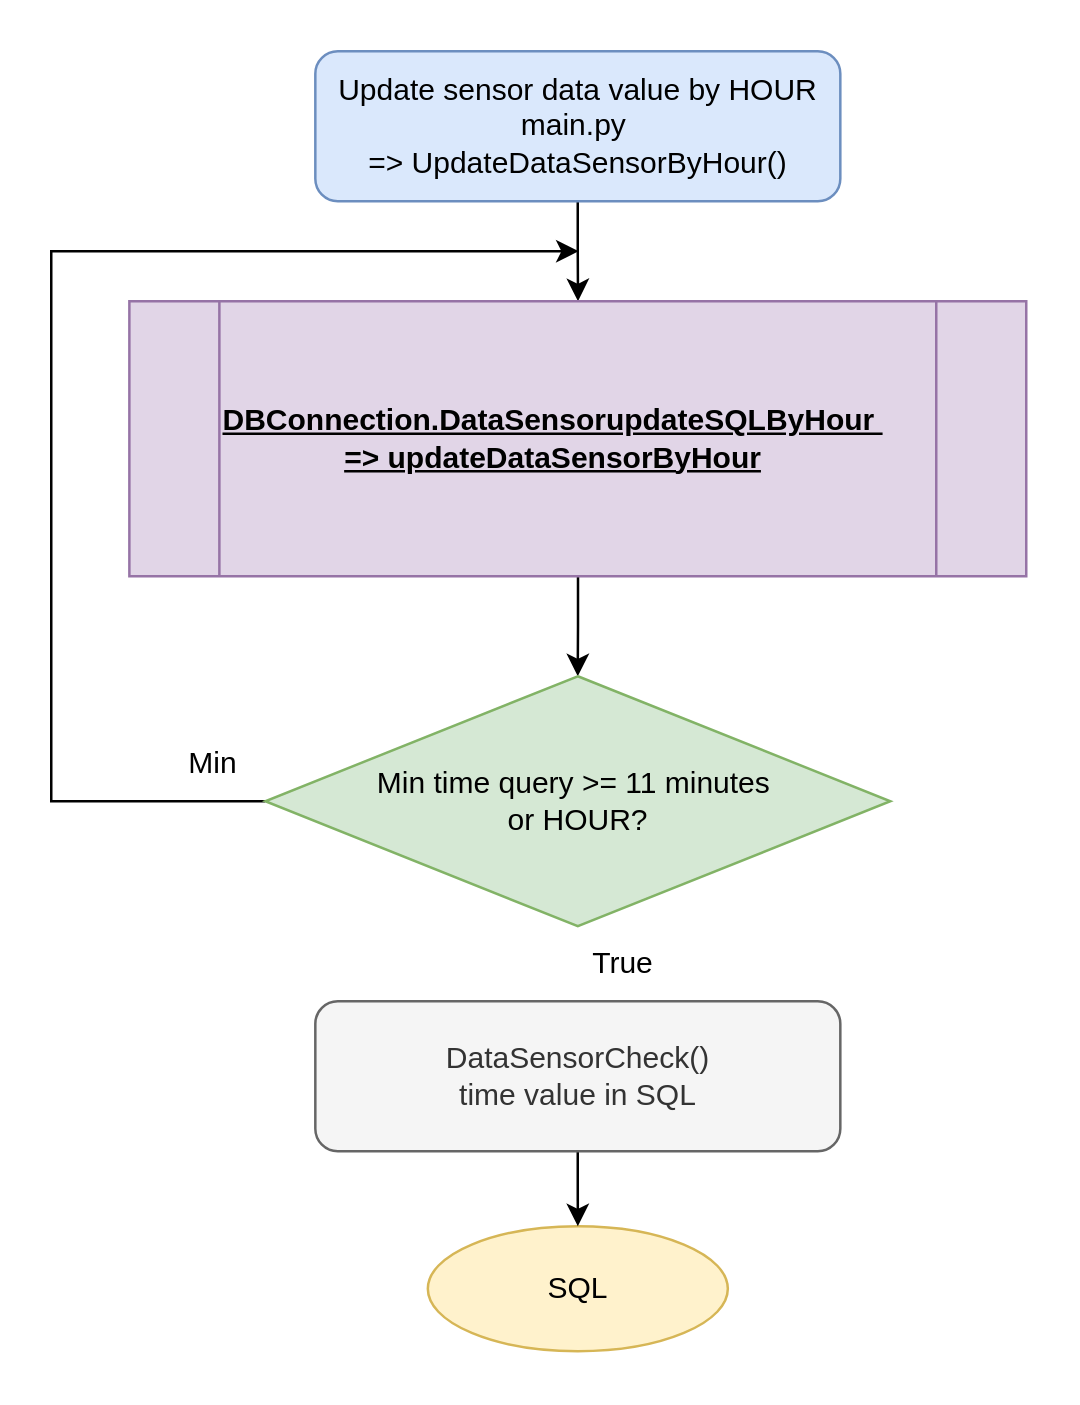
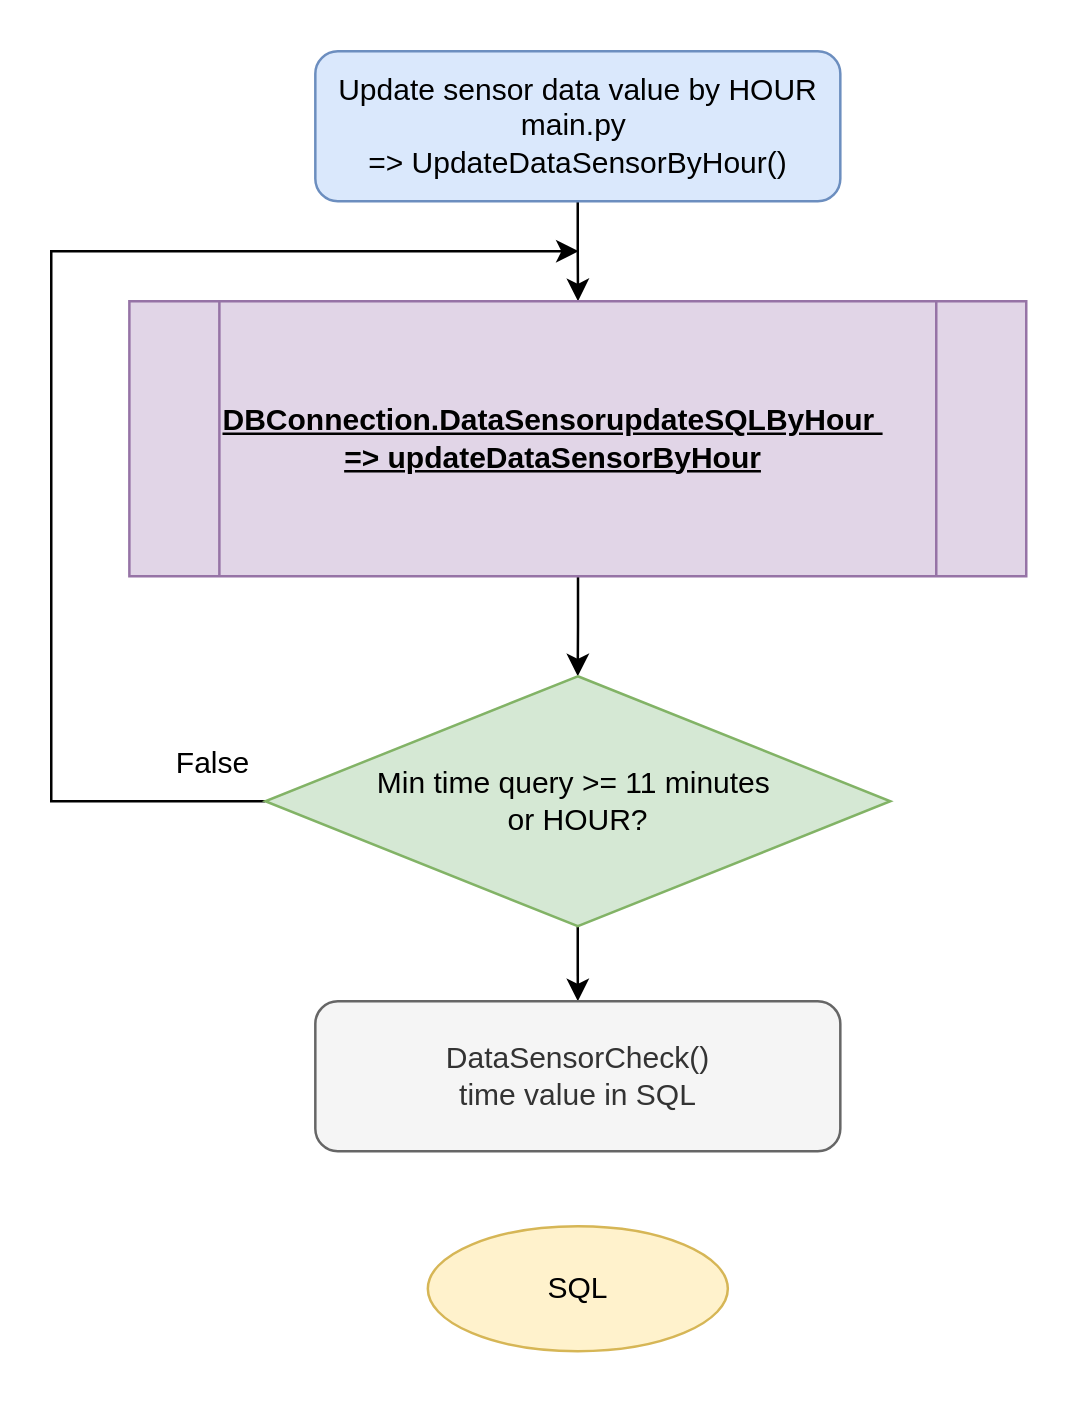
node "Min": label "Min" -> "False"
node "True": removed
edge "Min time query >= 11 minutes or HOUR?" -> "DataSensorCheck() time value in SQL": added
edge "DataSensorCheck() time value in SQL" -> "SQL": removed
